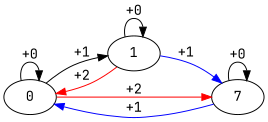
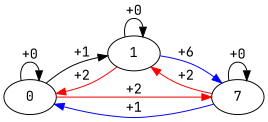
edge "1" -> "7": label "+1" -> "+6"
edge "7" -> "1": added, label "+2"
